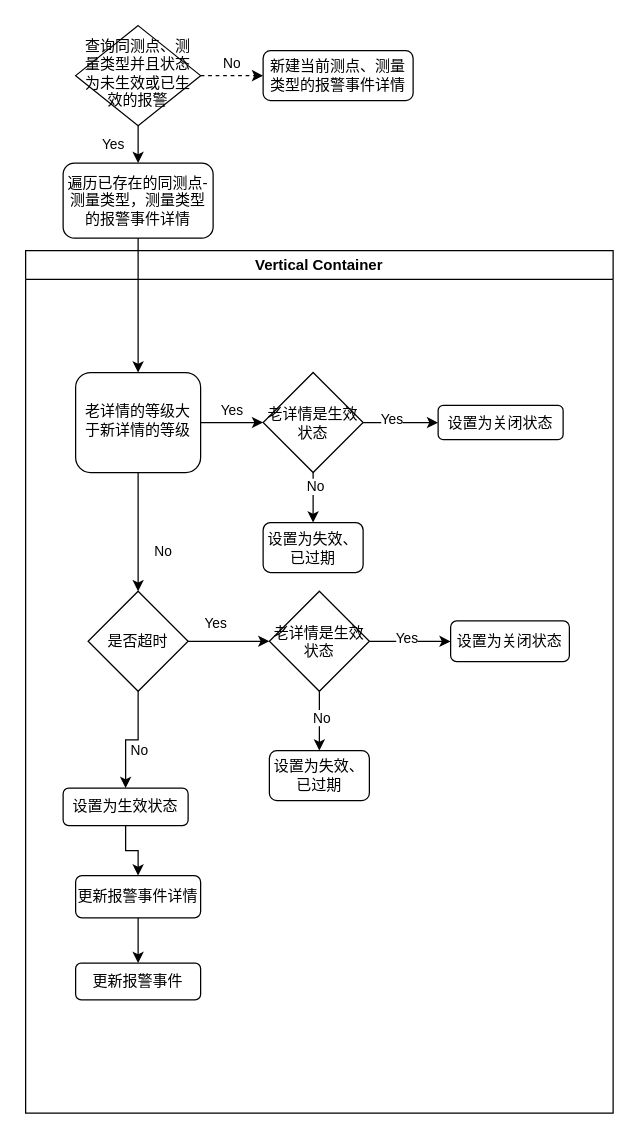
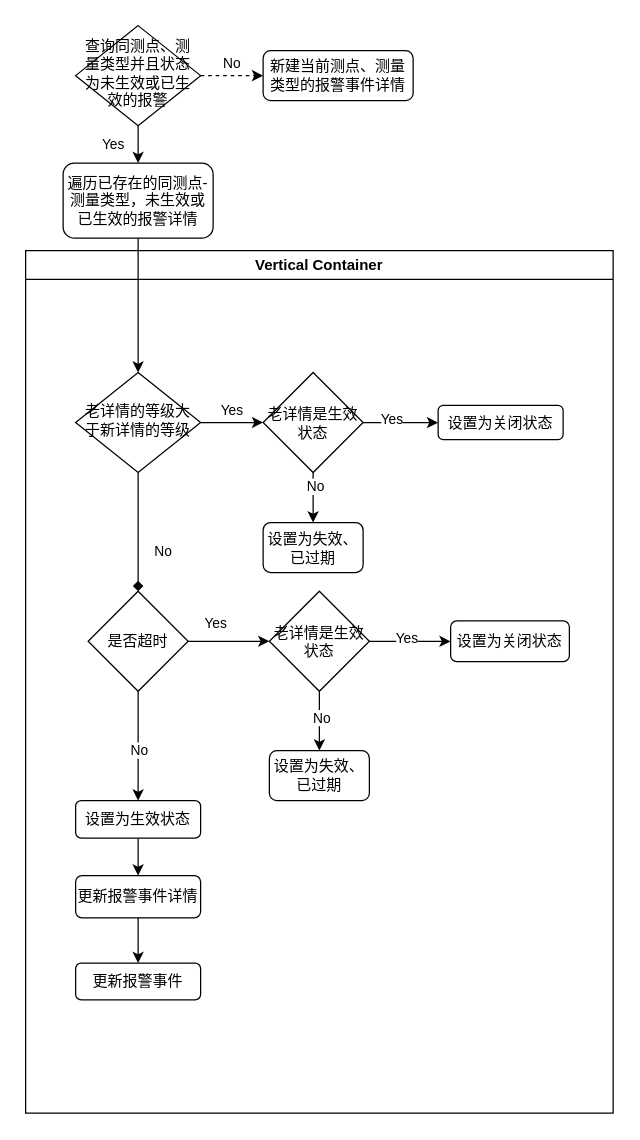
node "遍历已存在的同测点-测量类型，测量类型的报警事件详情": label "遍历已存在的同测点-测量类型，测量类型的报警事件详情" -> "遍历已存在的同测点-测量类型，未生效或已生效的报警详情"
node "老详情的等级大于新详情的等级": shape rounded rectangle -> diamond
edge "老详情的等级大于新详情的等级" -> "是否超时": arrowhead classic -> diamond
node "设置为生效状态": moved (126, 807) -> (138, 819)
